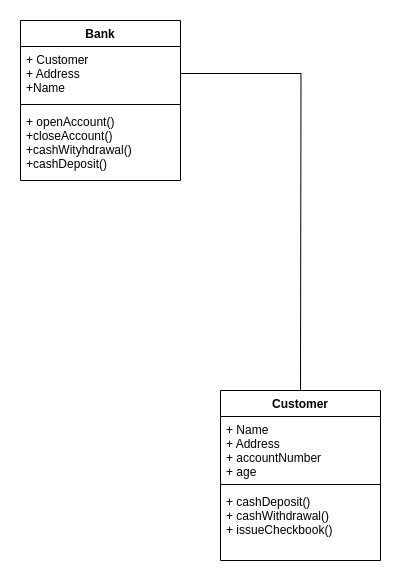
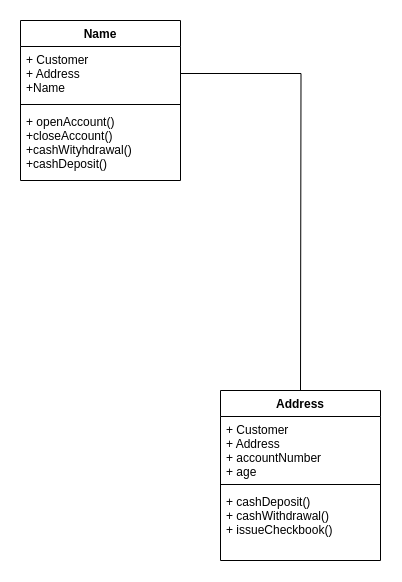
node "Bank": label "Bank" -> "Name"
node "Customer": label "Customer" -> "Address"
node "+ Name + Address + accountNumber + age": label "+ Name + Address + accountNumber + age" -> "+ Customer + Address + accountNumber + age"
